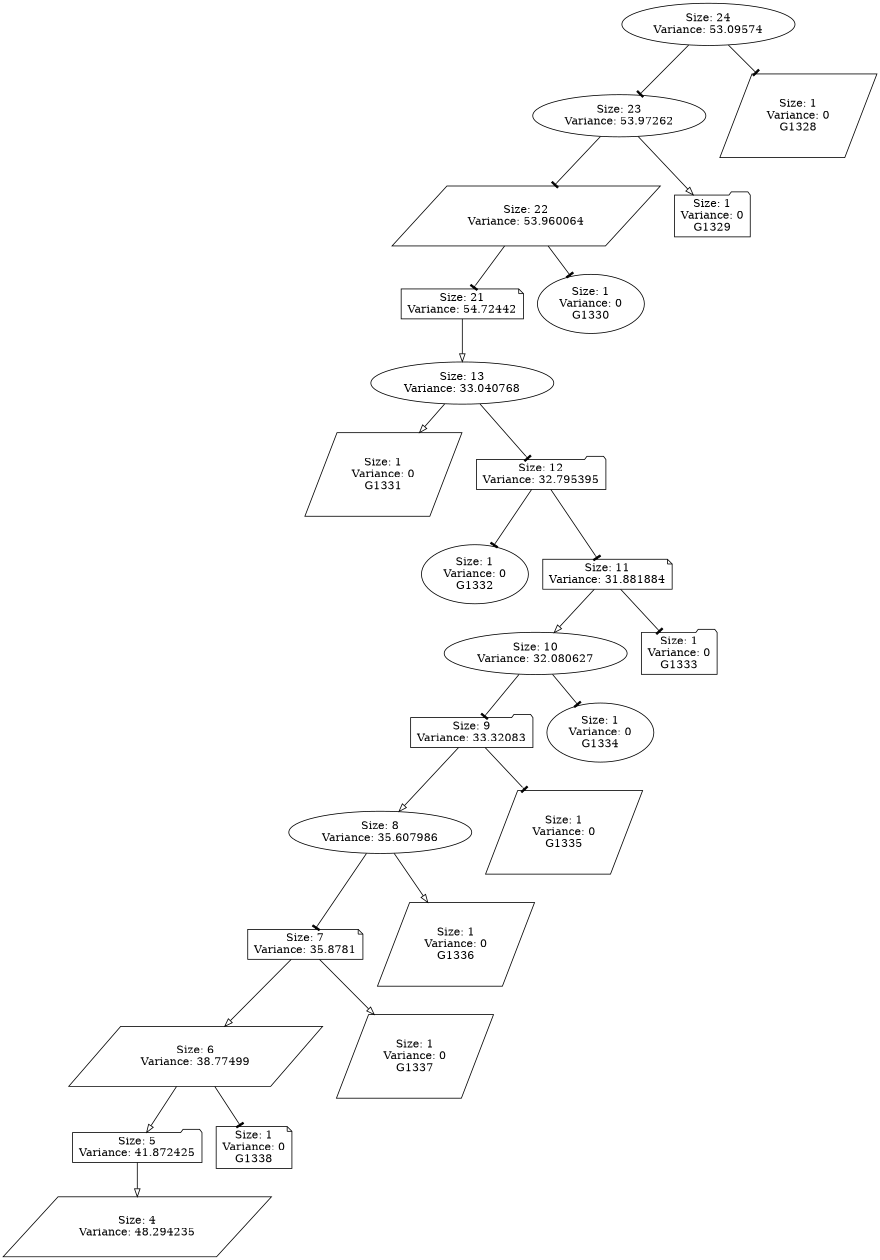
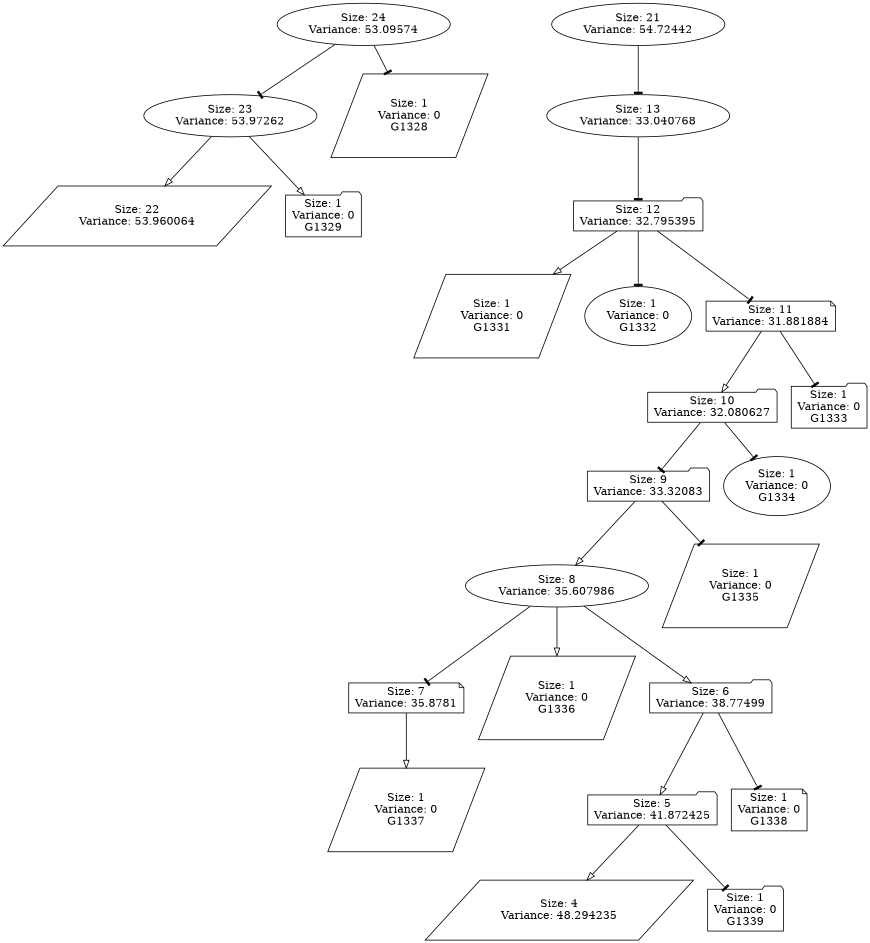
edge "Size: 23 Variance: 53.97262" -> "Size: 22 Variance: 53.960064": arrowhead tee -> onormal
edge "Size: 22 Variance: 53.960064" -> "Size: 21 Variance: 54.72442": removed
node "Size: 21 Variance: 54.72442": shape note -> ellipse
node "Size: 1 Variance: 0 G1330": removed
edge "Size: 21 Variance: 54.72442" -> "Size: 13 Variance: 33.040768": arrowhead onormal -> tee
edge "Size: 13 Variance: 33.040768" -> "Size: 1 Variance: 0 G1331": now "Size: 12 Variance: 32.795395" -> "Size: 1 Variance: 0 G1331"
node "Size: 10 Variance: 32.080627": shape ellipse -> folder
node "Size: 1 Variance: 0 G1339": added
edge "Size: 7 Variance: 35.8781" -> "Size: 6 Variance: 38.77499": now "Size: 8 Variance: 35.607986" -> "Size: 6 Variance: 38.77499"
node "Size: 6 Variance: 38.77499": shape parallelogram -> folder
